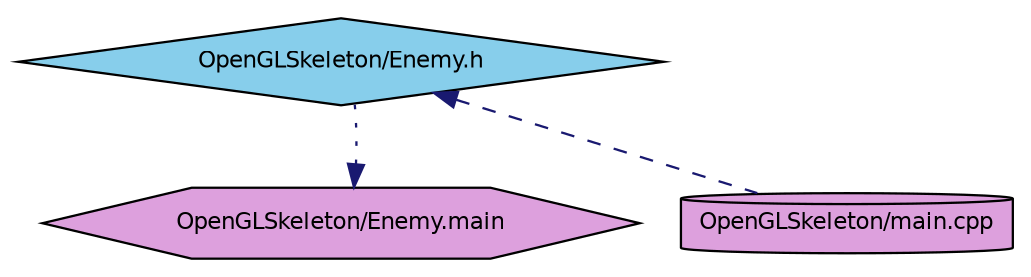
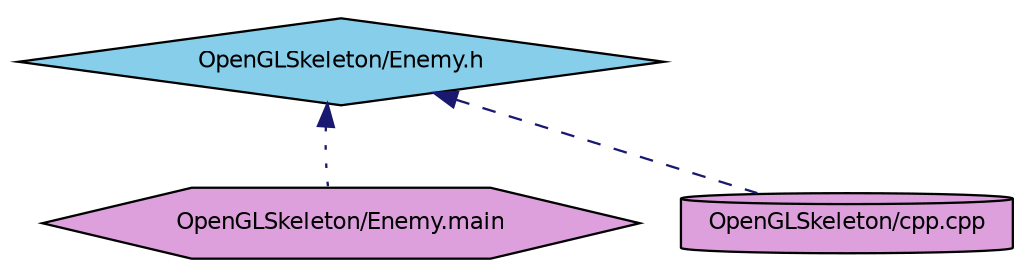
edge "OpenGLSkeleton/Enemy.h" -> "OpenGLSkeleton/Enemy.main": reversed
node "OpenGLSkeleton/main.cpp": label "OpenGLSkeleton/main.cpp" -> "OpenGLSkeleton/cpp.cpp"
